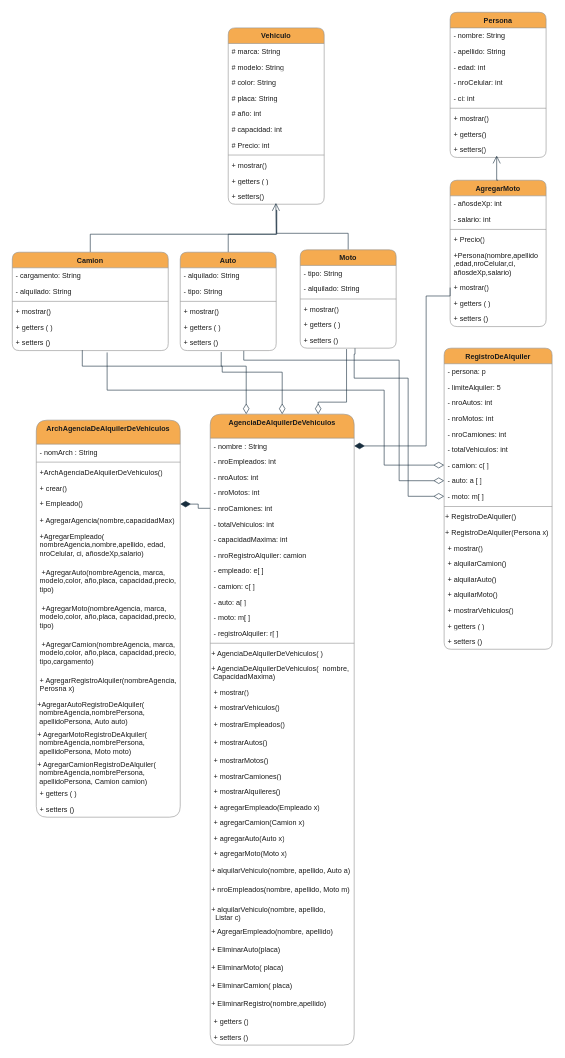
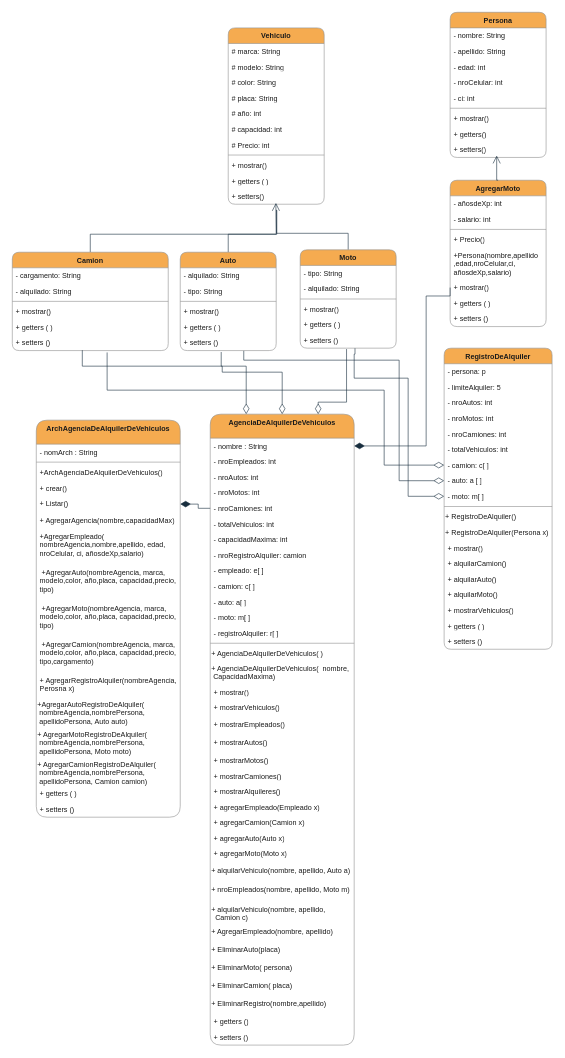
node "+ Empleado()": label "+ Empleado()" -> "+ Listar()"
node "+ alquilarVehiculo(nombre, apellido, Listar c)": label "+ alquilarVehiculo(nombre, apellido, Listar c)" -> "+ alquilarVehiculo(nombre, apellido, Camion c)"
node "+ EliminarMoto( placa)": label "+ EliminarMoto( placa)" -> "+ EliminarMoto( persona)"
